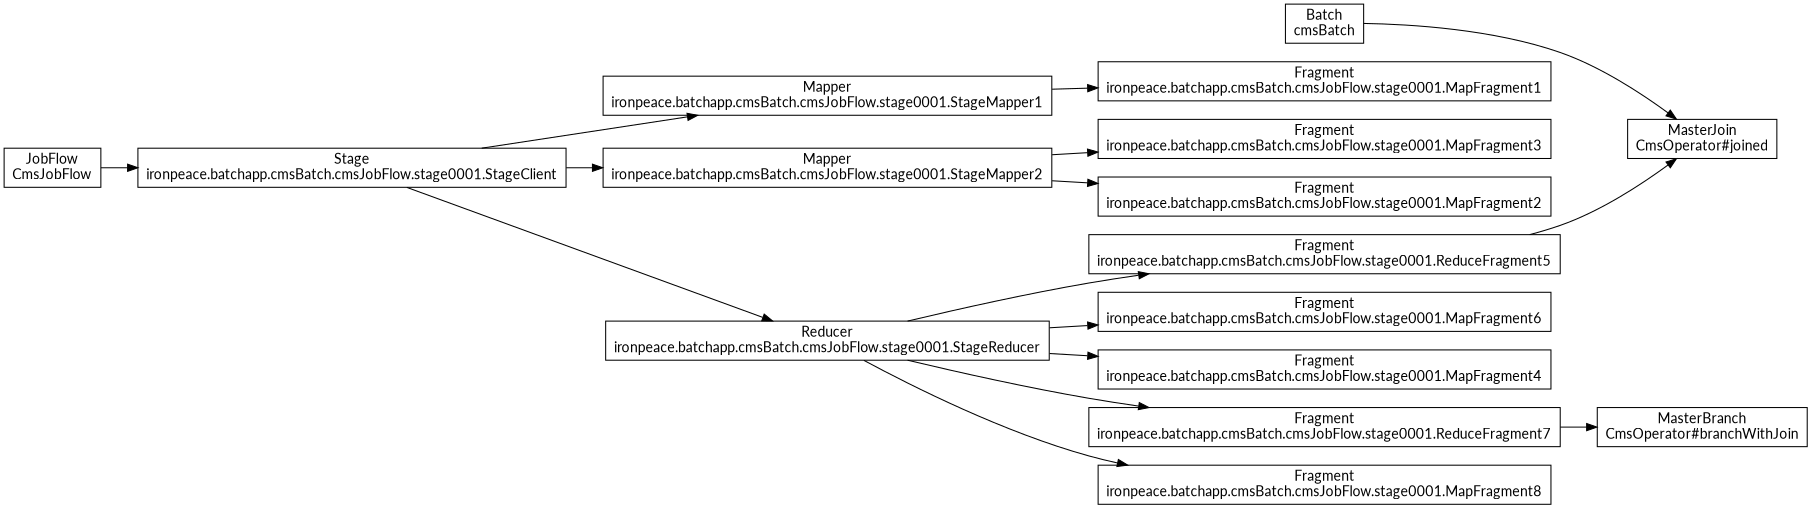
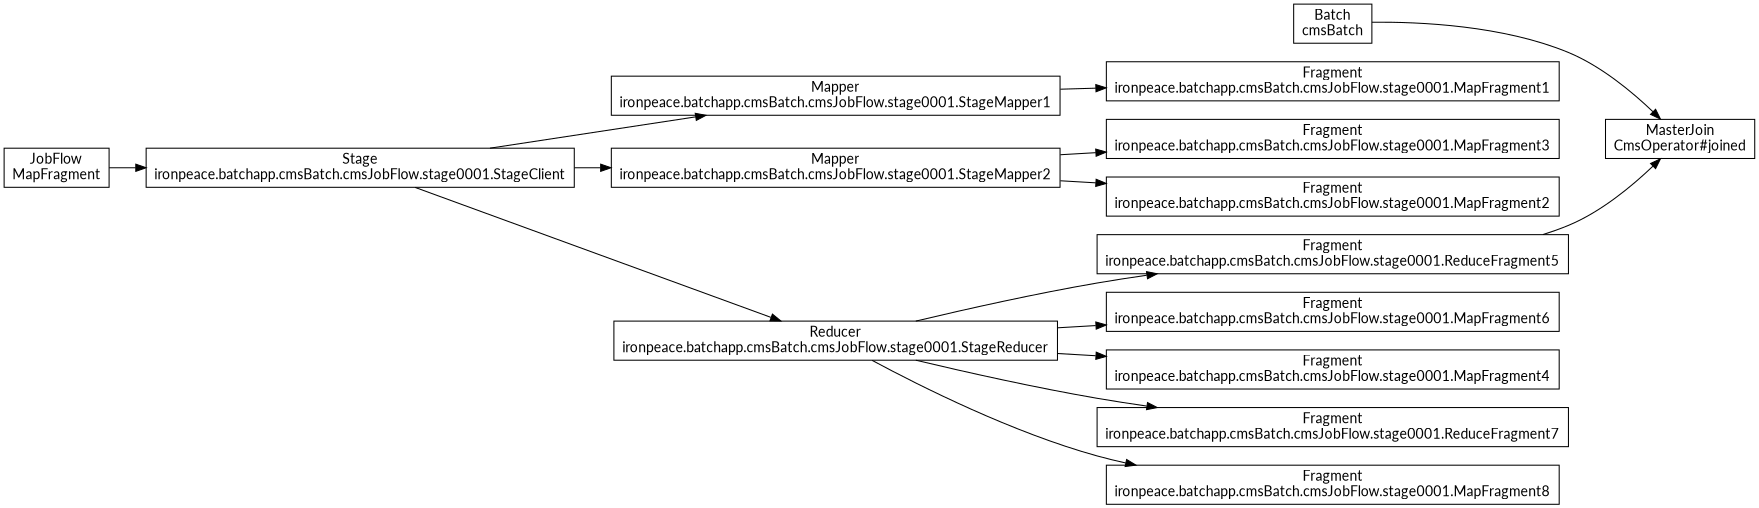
node "JobFlow CmsJobFlow": label "JobFlow CmsJobFlow" -> "JobFlow MapFragment"
node "MasterBranch CmsOperator#branchWithJoin": removed
